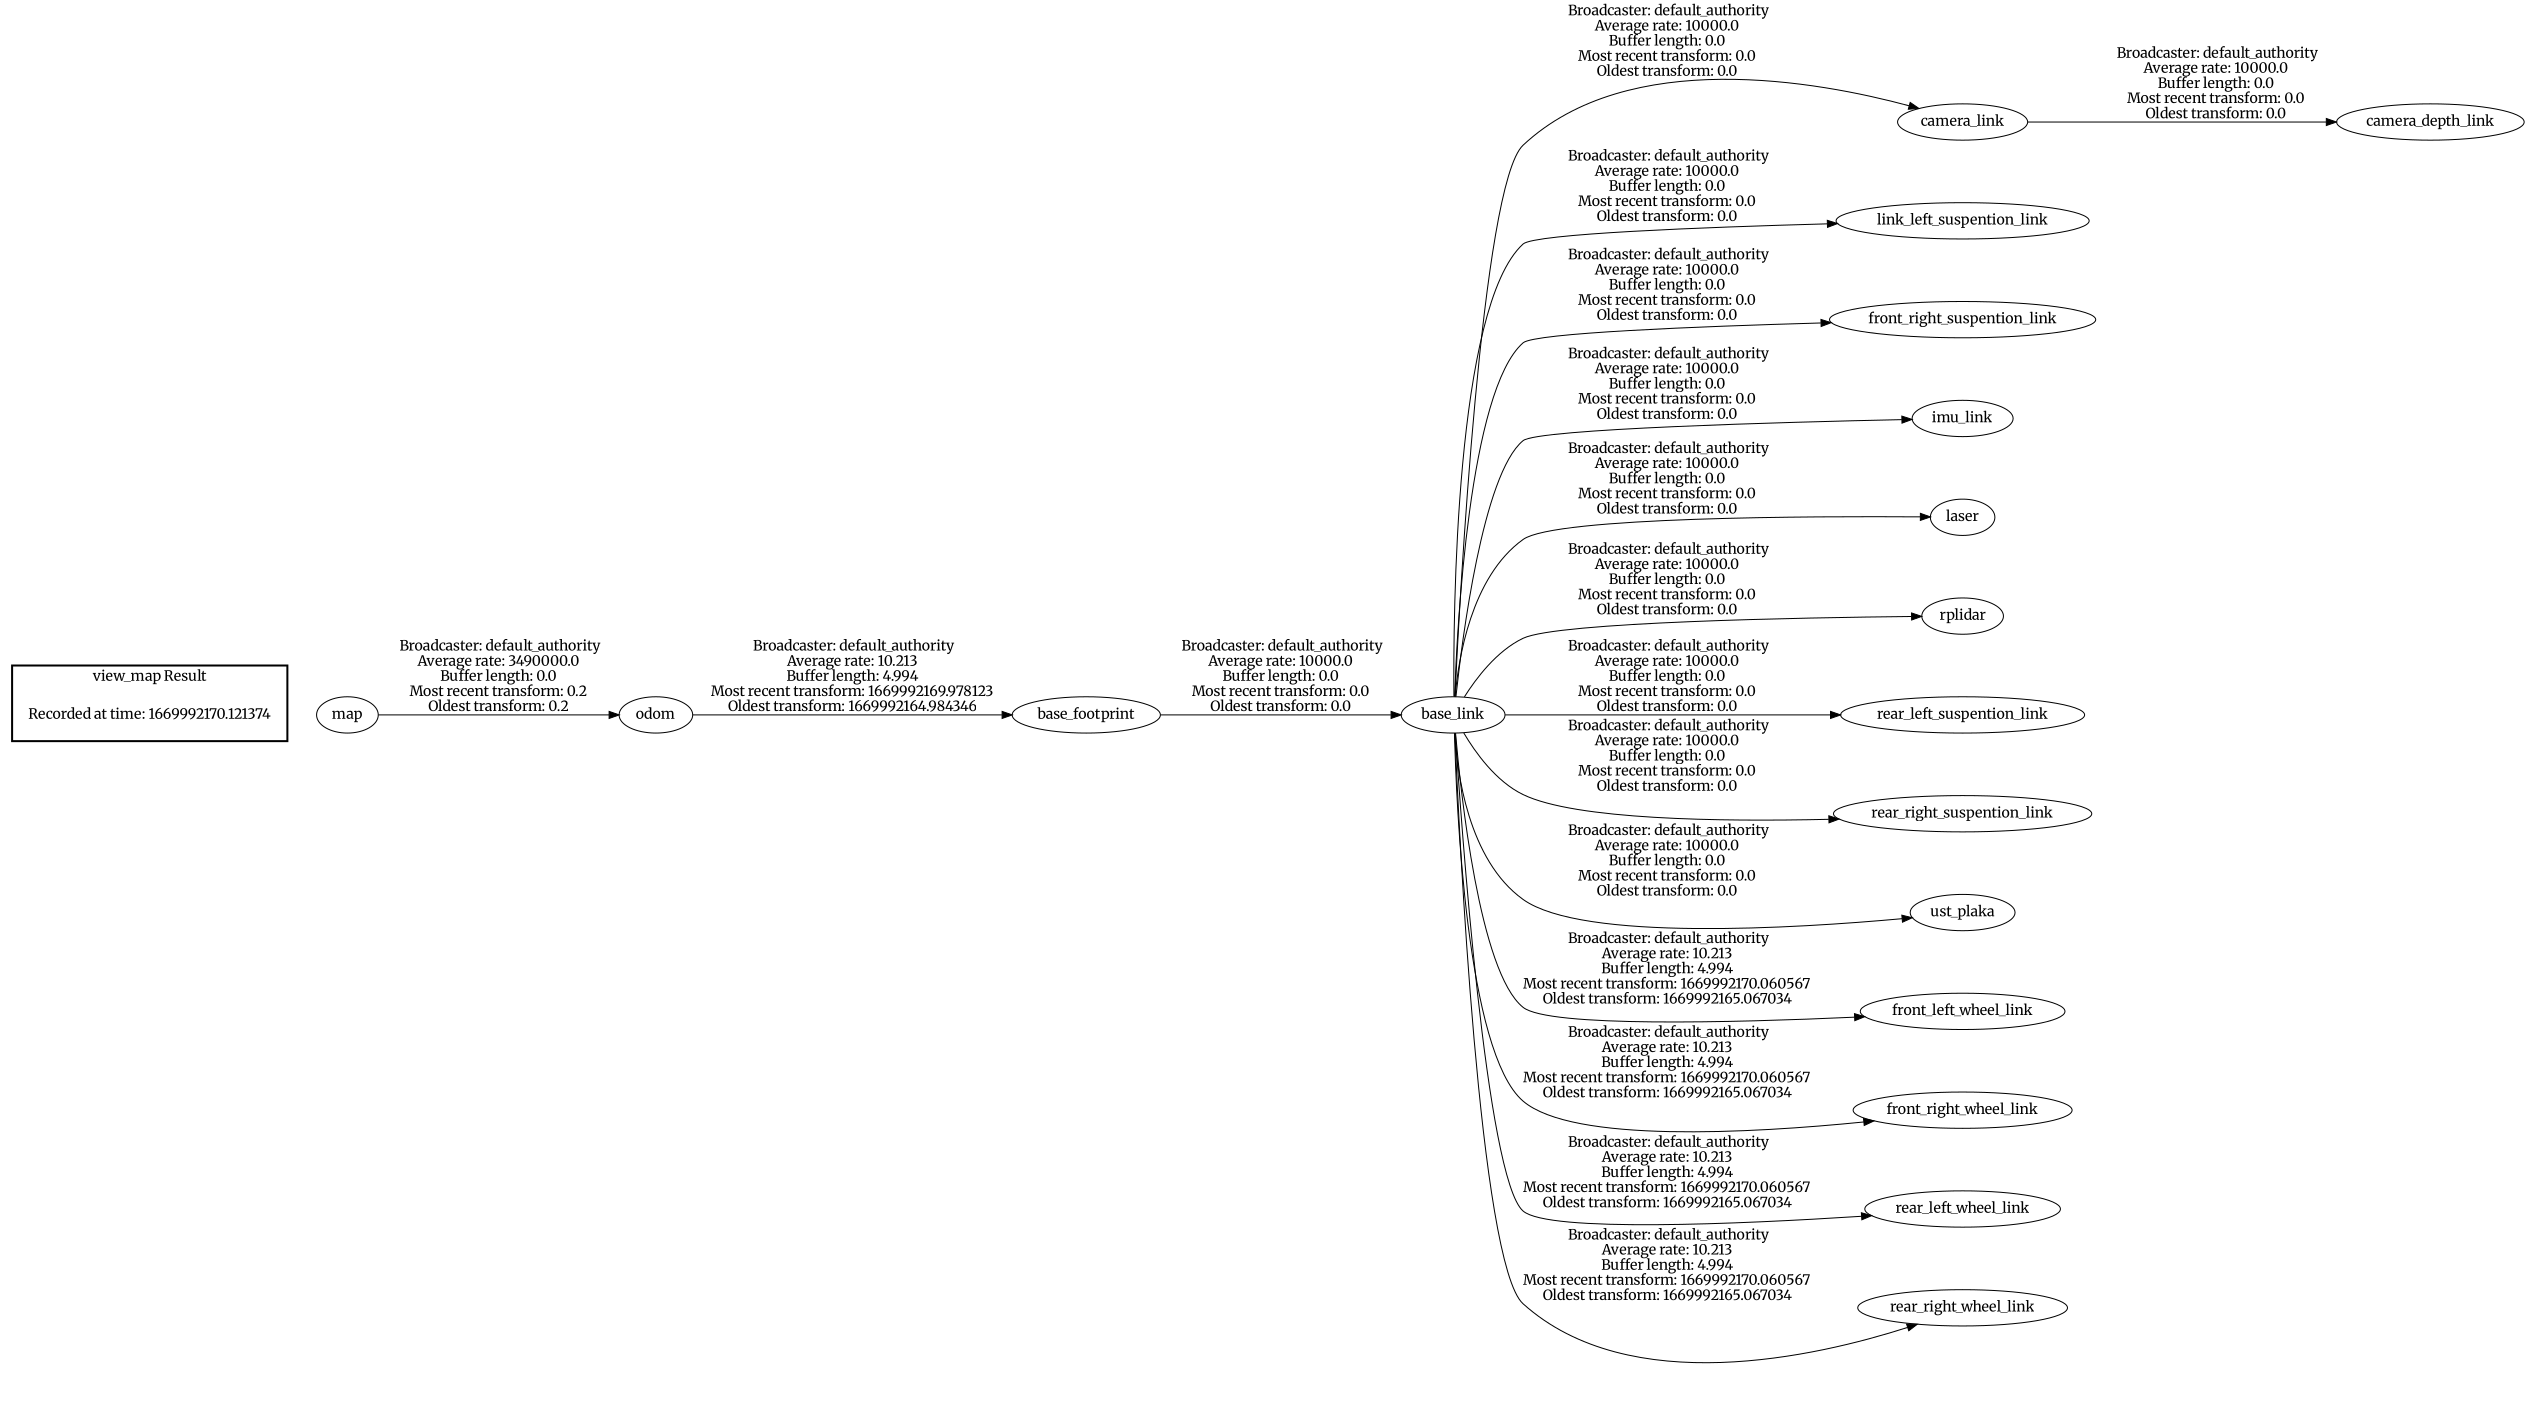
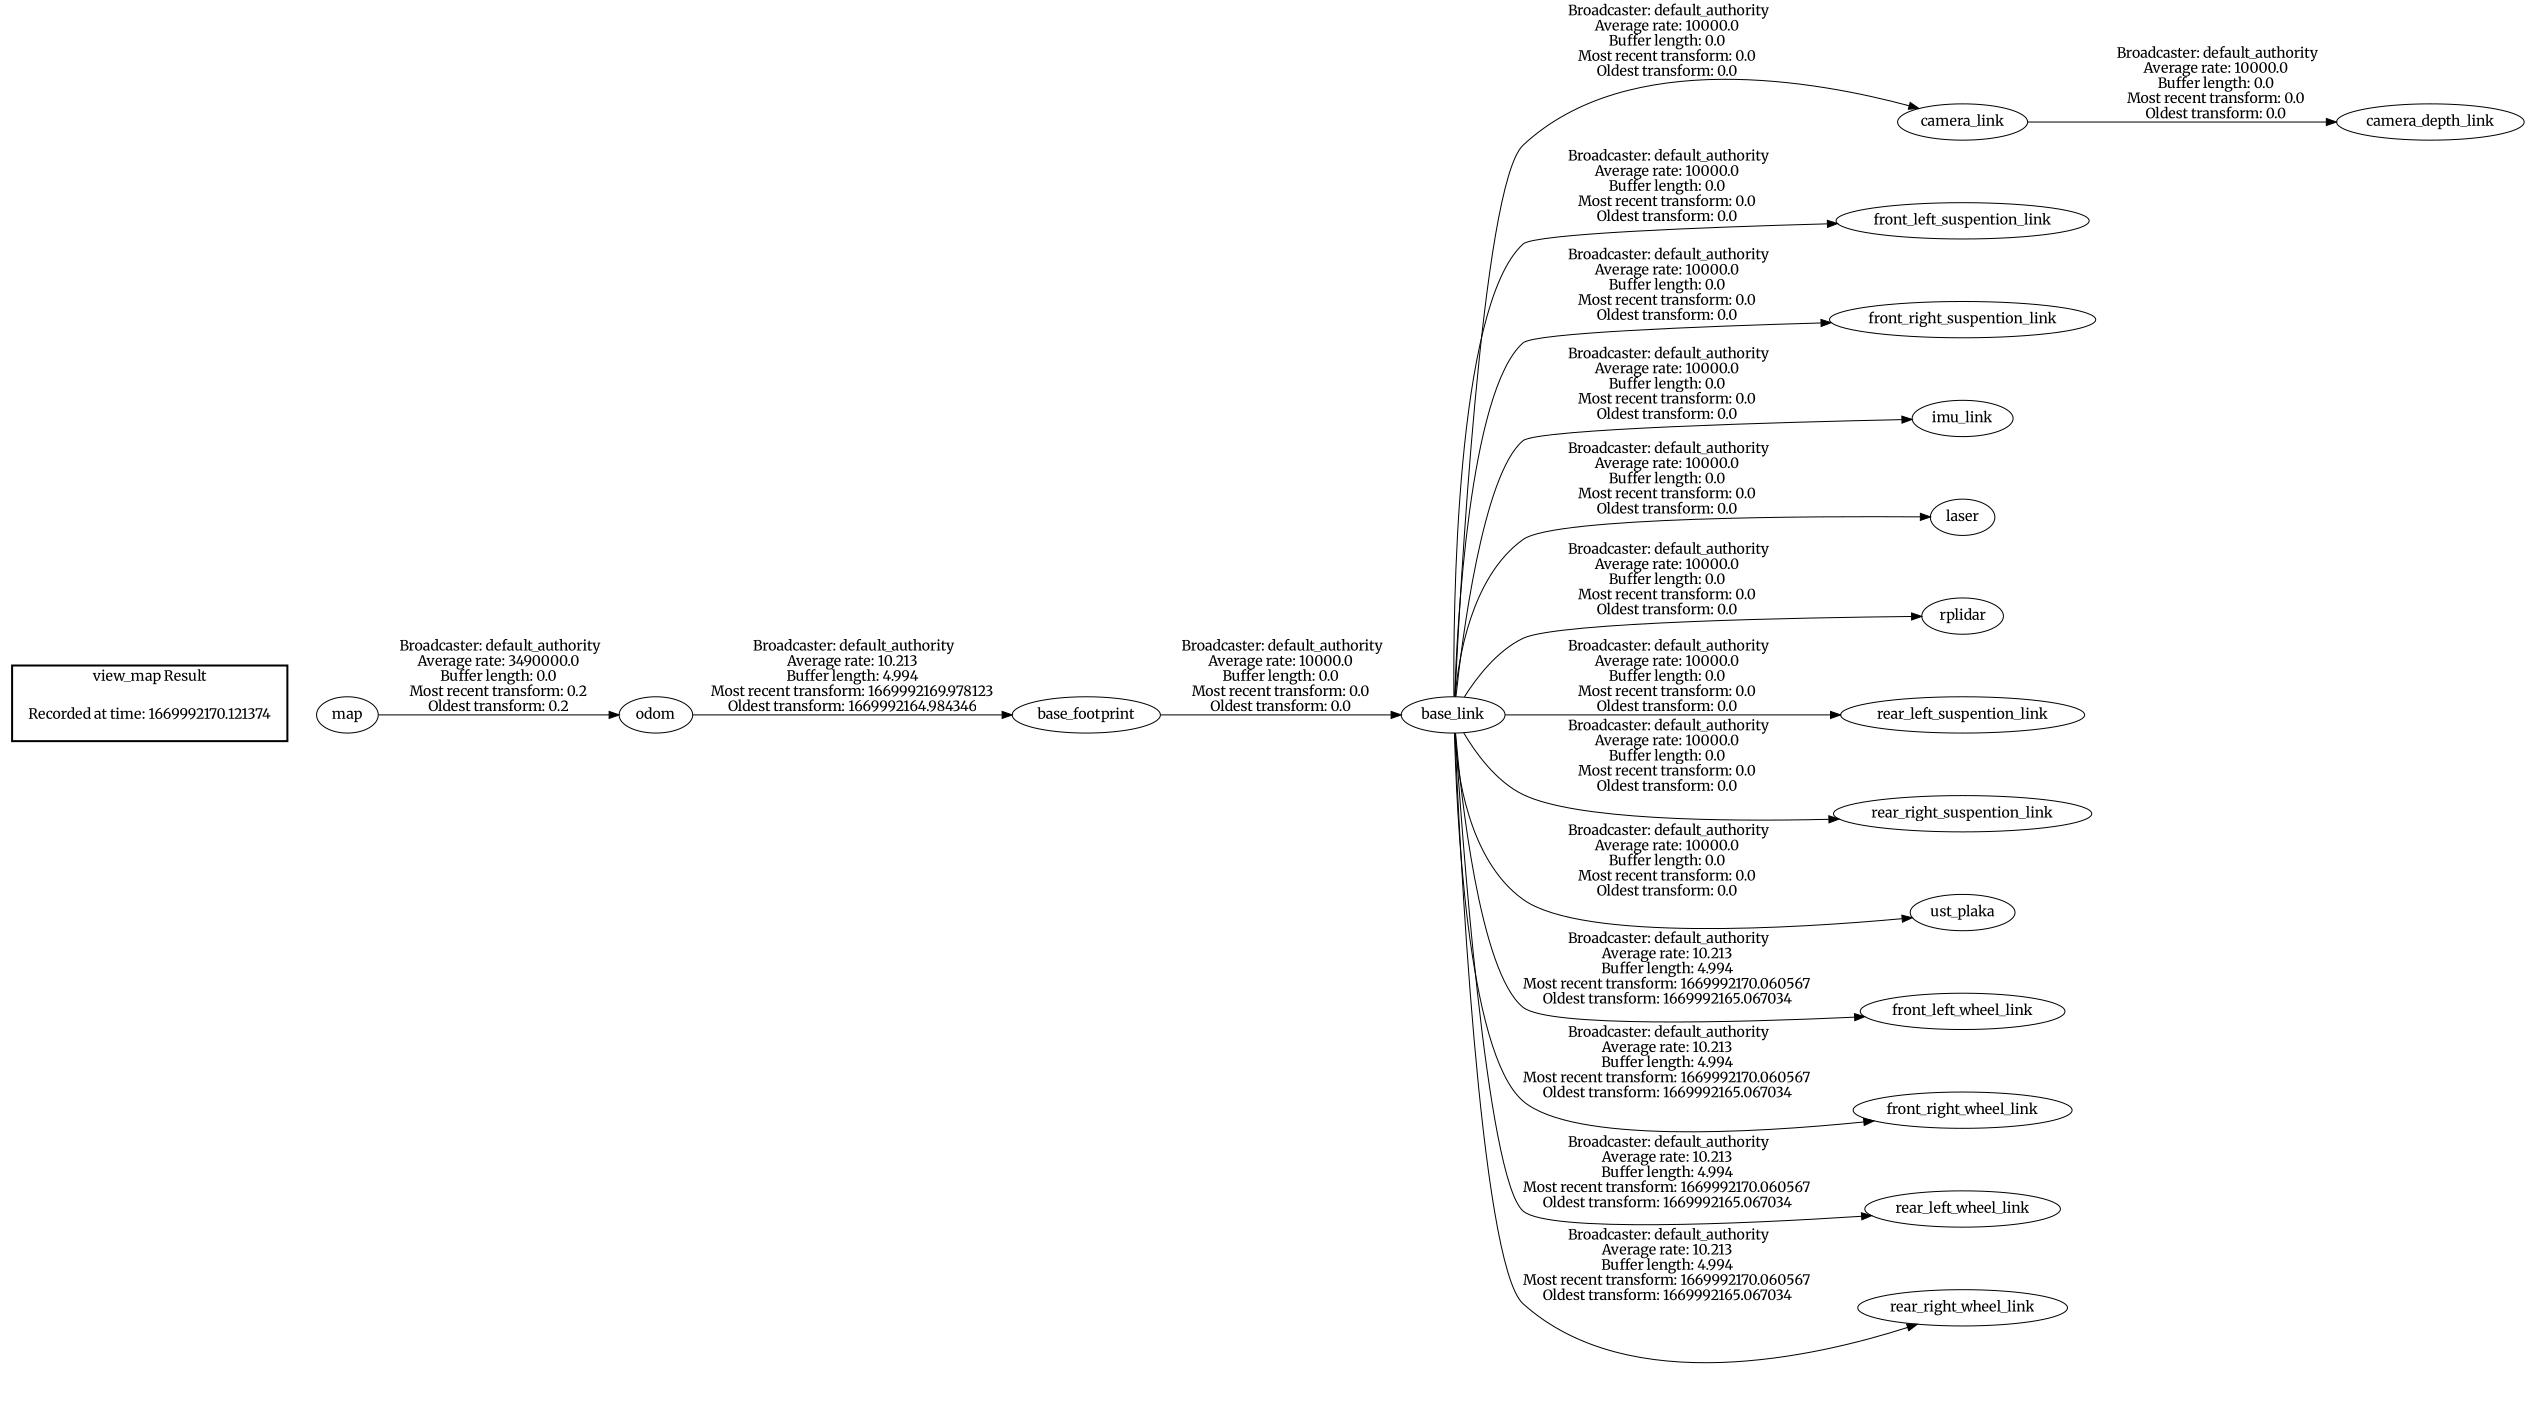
node "link_left_suspention_link": label "link_left_suspention_link" -> "front_left_suspention_link"
